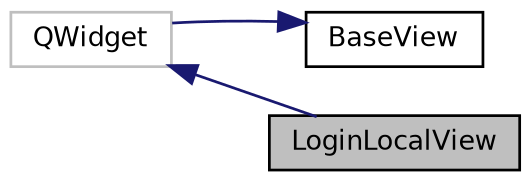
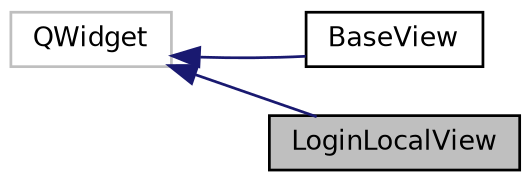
edge "QWidget" -> "BaseView": reversed
